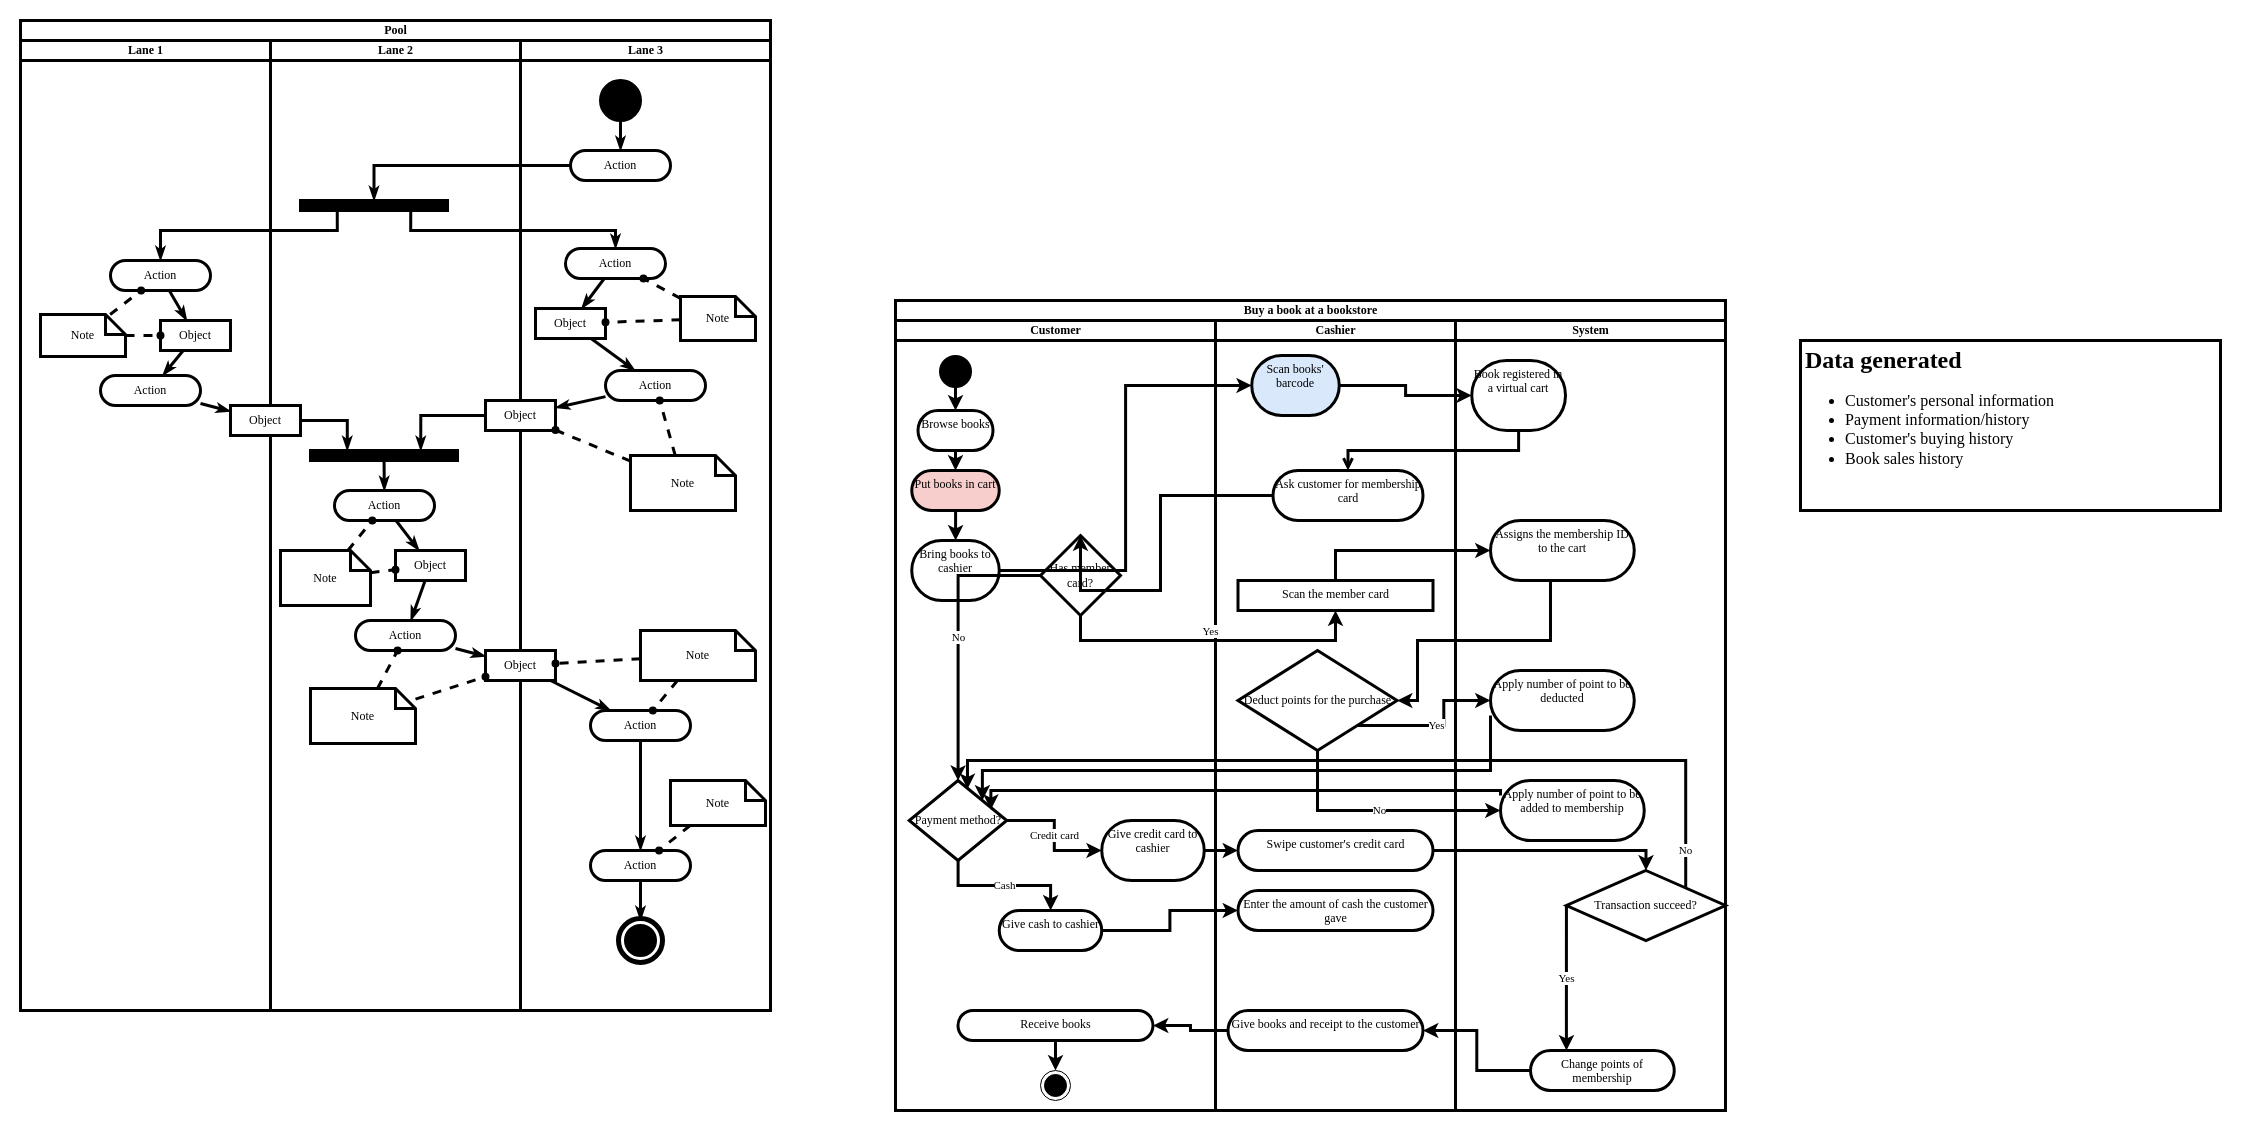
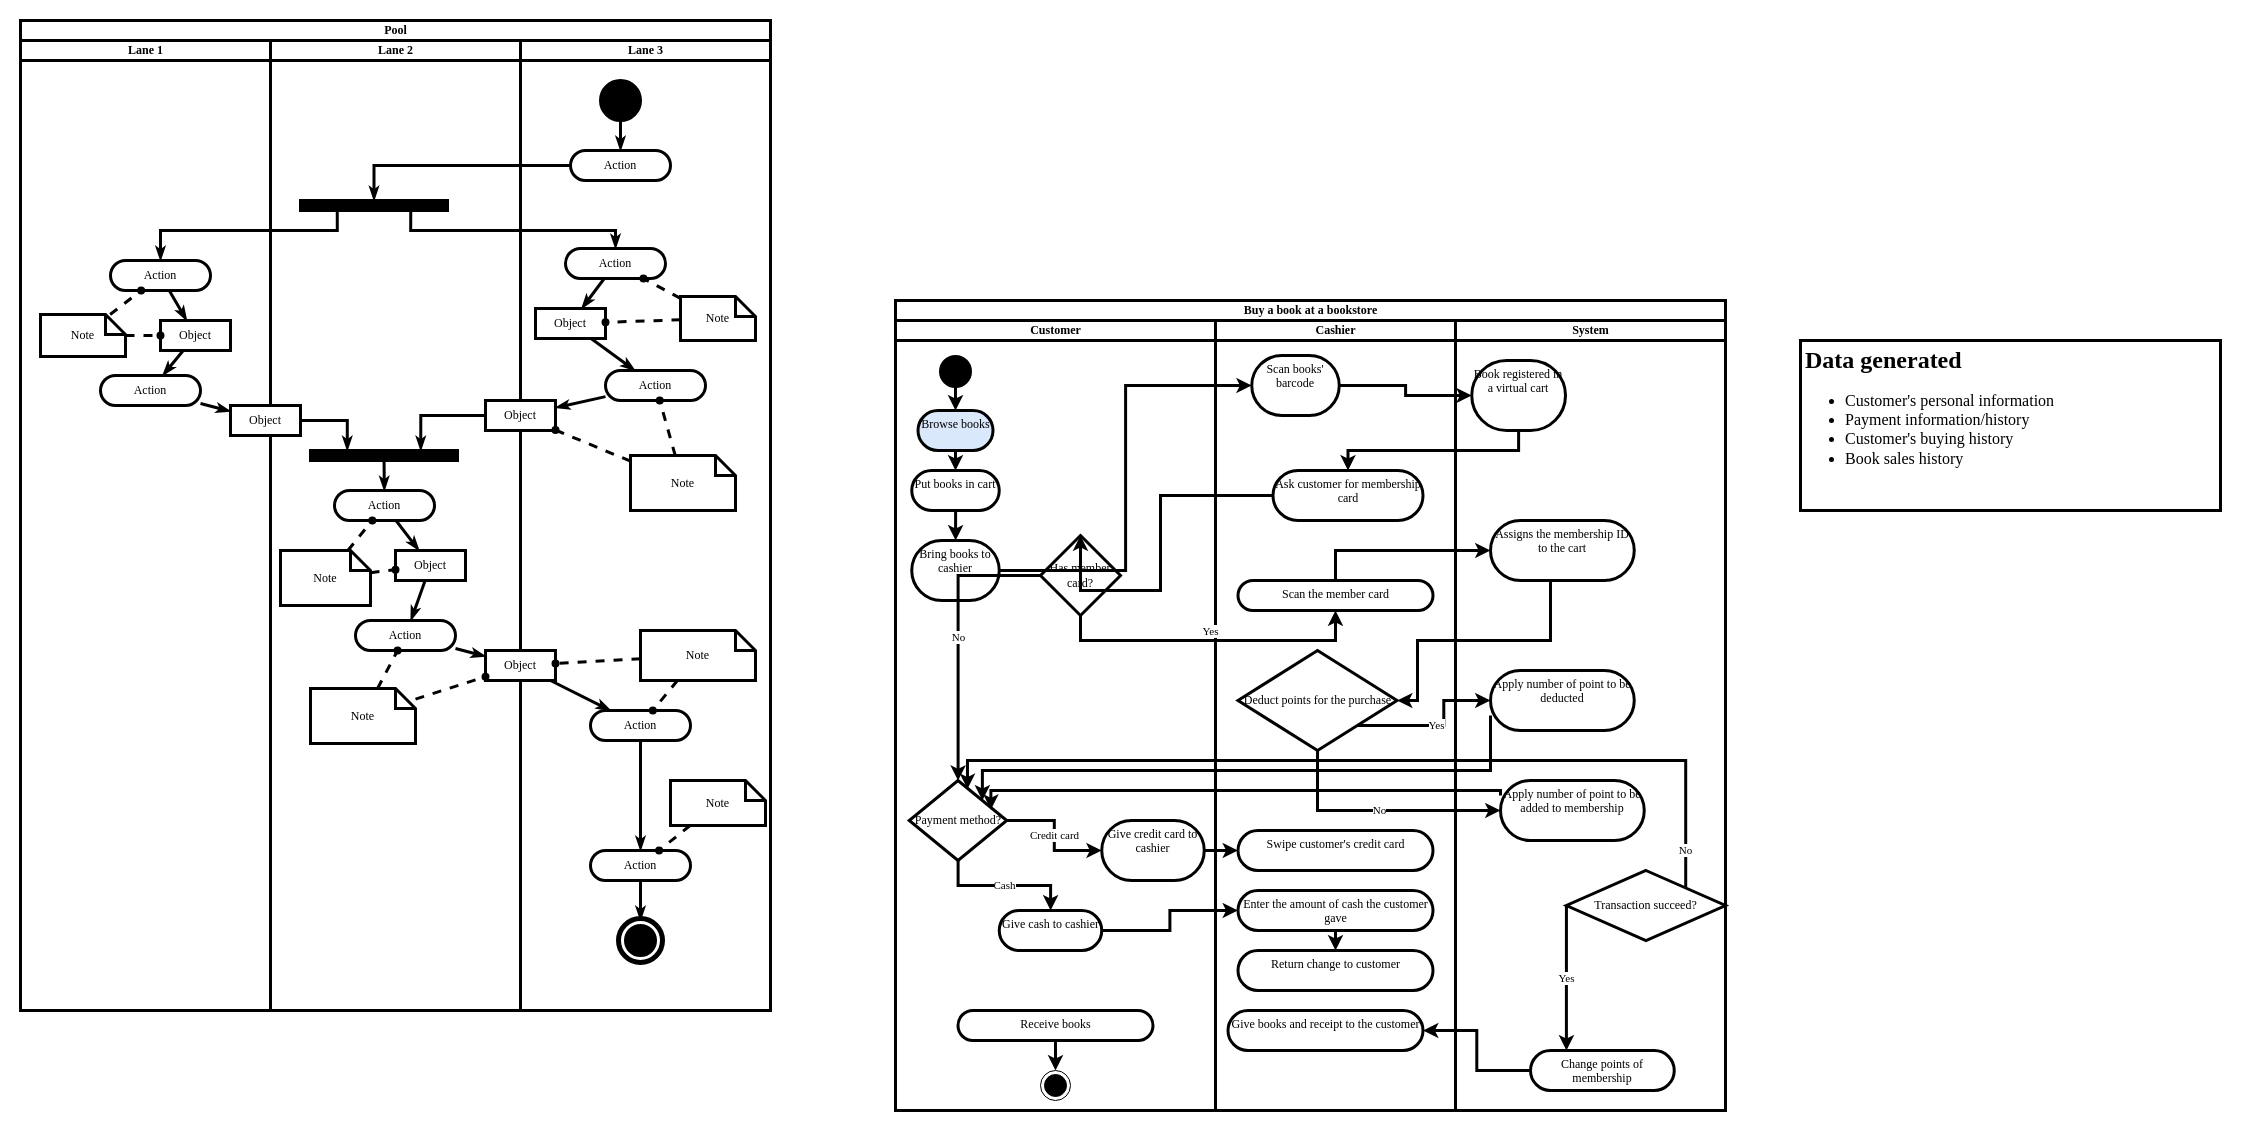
node "Scan books' barcode": fillcolor #dae8fc -> #ffffff
node "Browse books": fillcolor #ffffff -> #dae8fc
edge "Book registered in a virtual cart" -> "Ask customer for membership card": arrowhead open -> classic
node "Put books in cart": fillcolor #f8cecc -> #ffffff
node "Scan the member card": shape rectangle -> rounded rectangle
edge "Swipe customer's credit card" -> "Transaction succeed?": removed
edge "Enter the amount of cash the customer gave" -> "Return change to customer": added
node "Return change to customer": added
edge "Give books and receipt to the customer" -> "Receive books": removed
